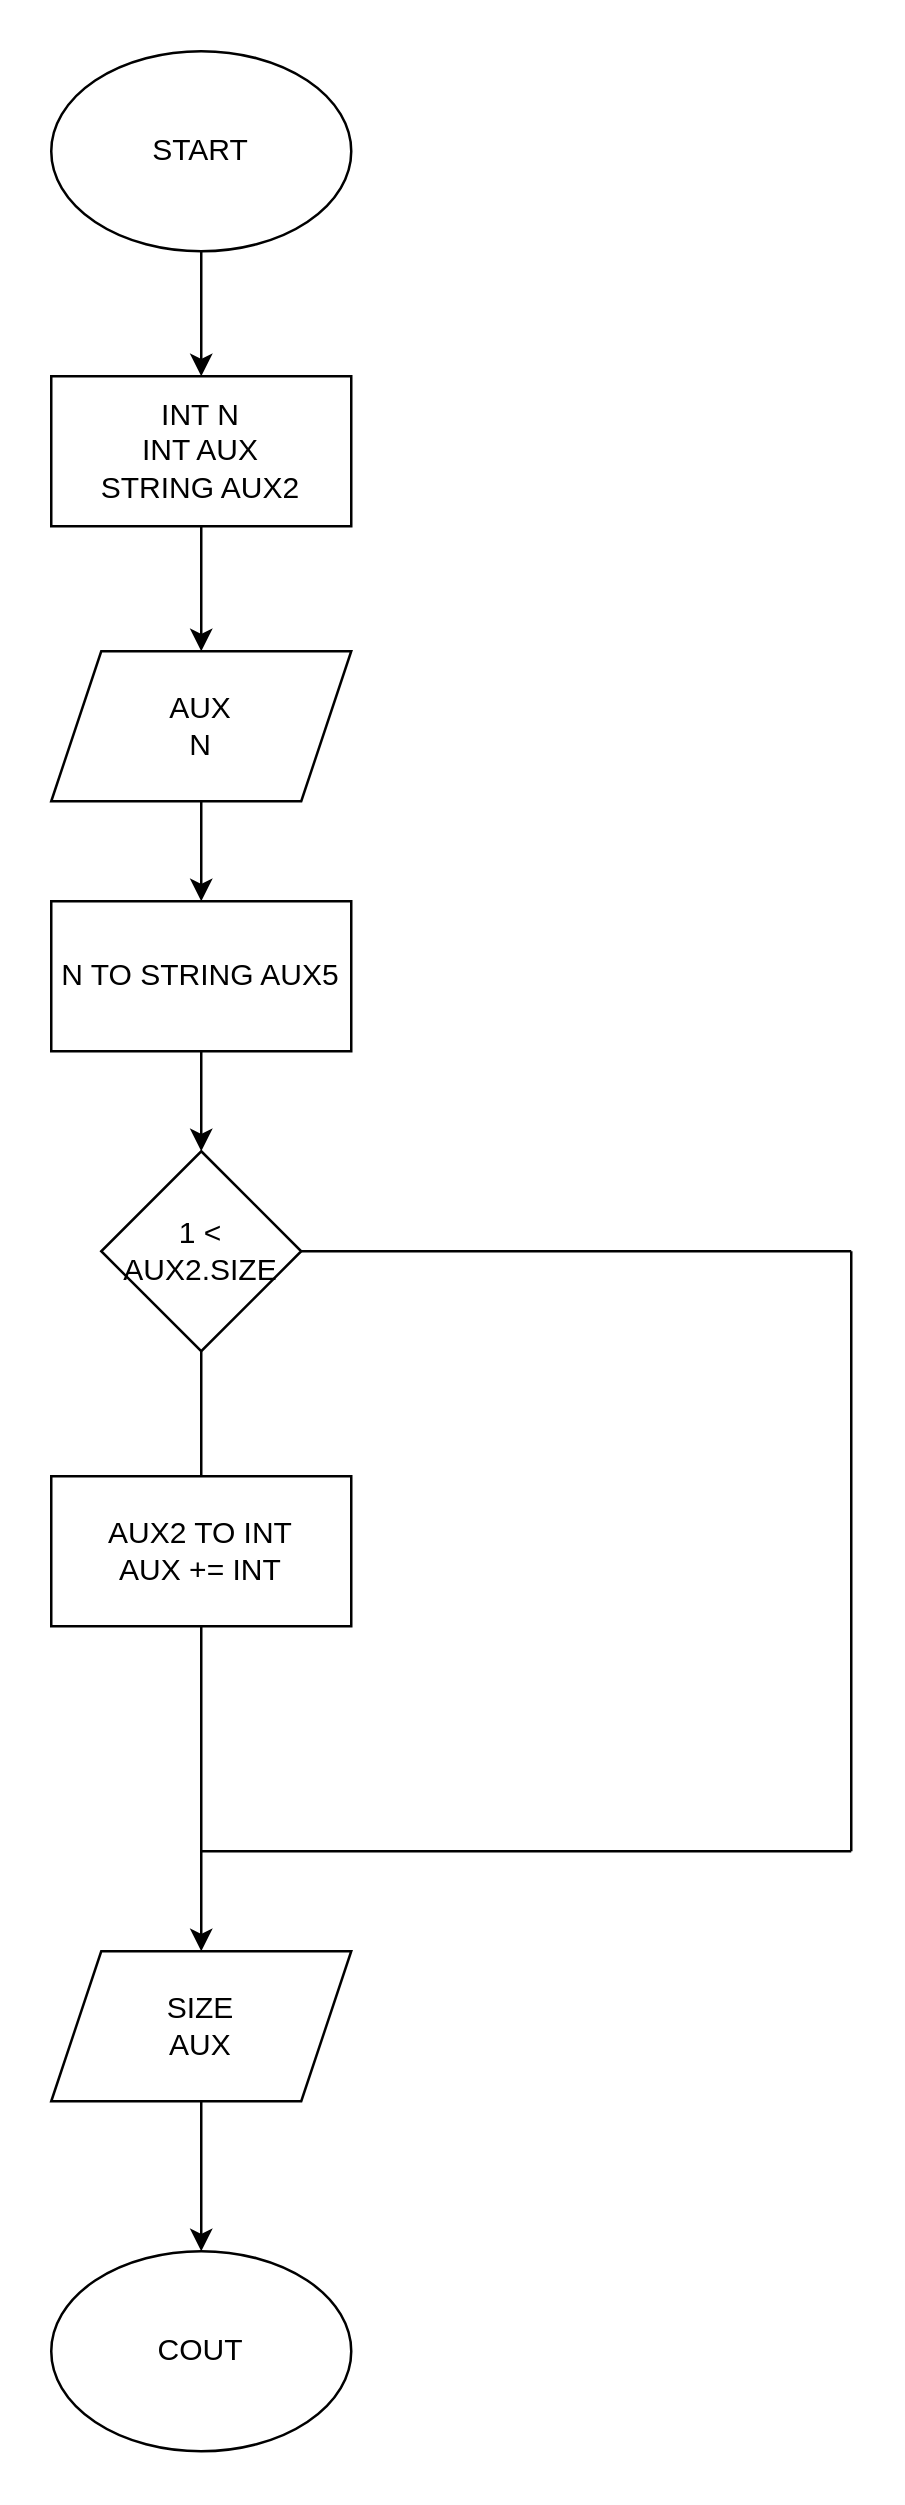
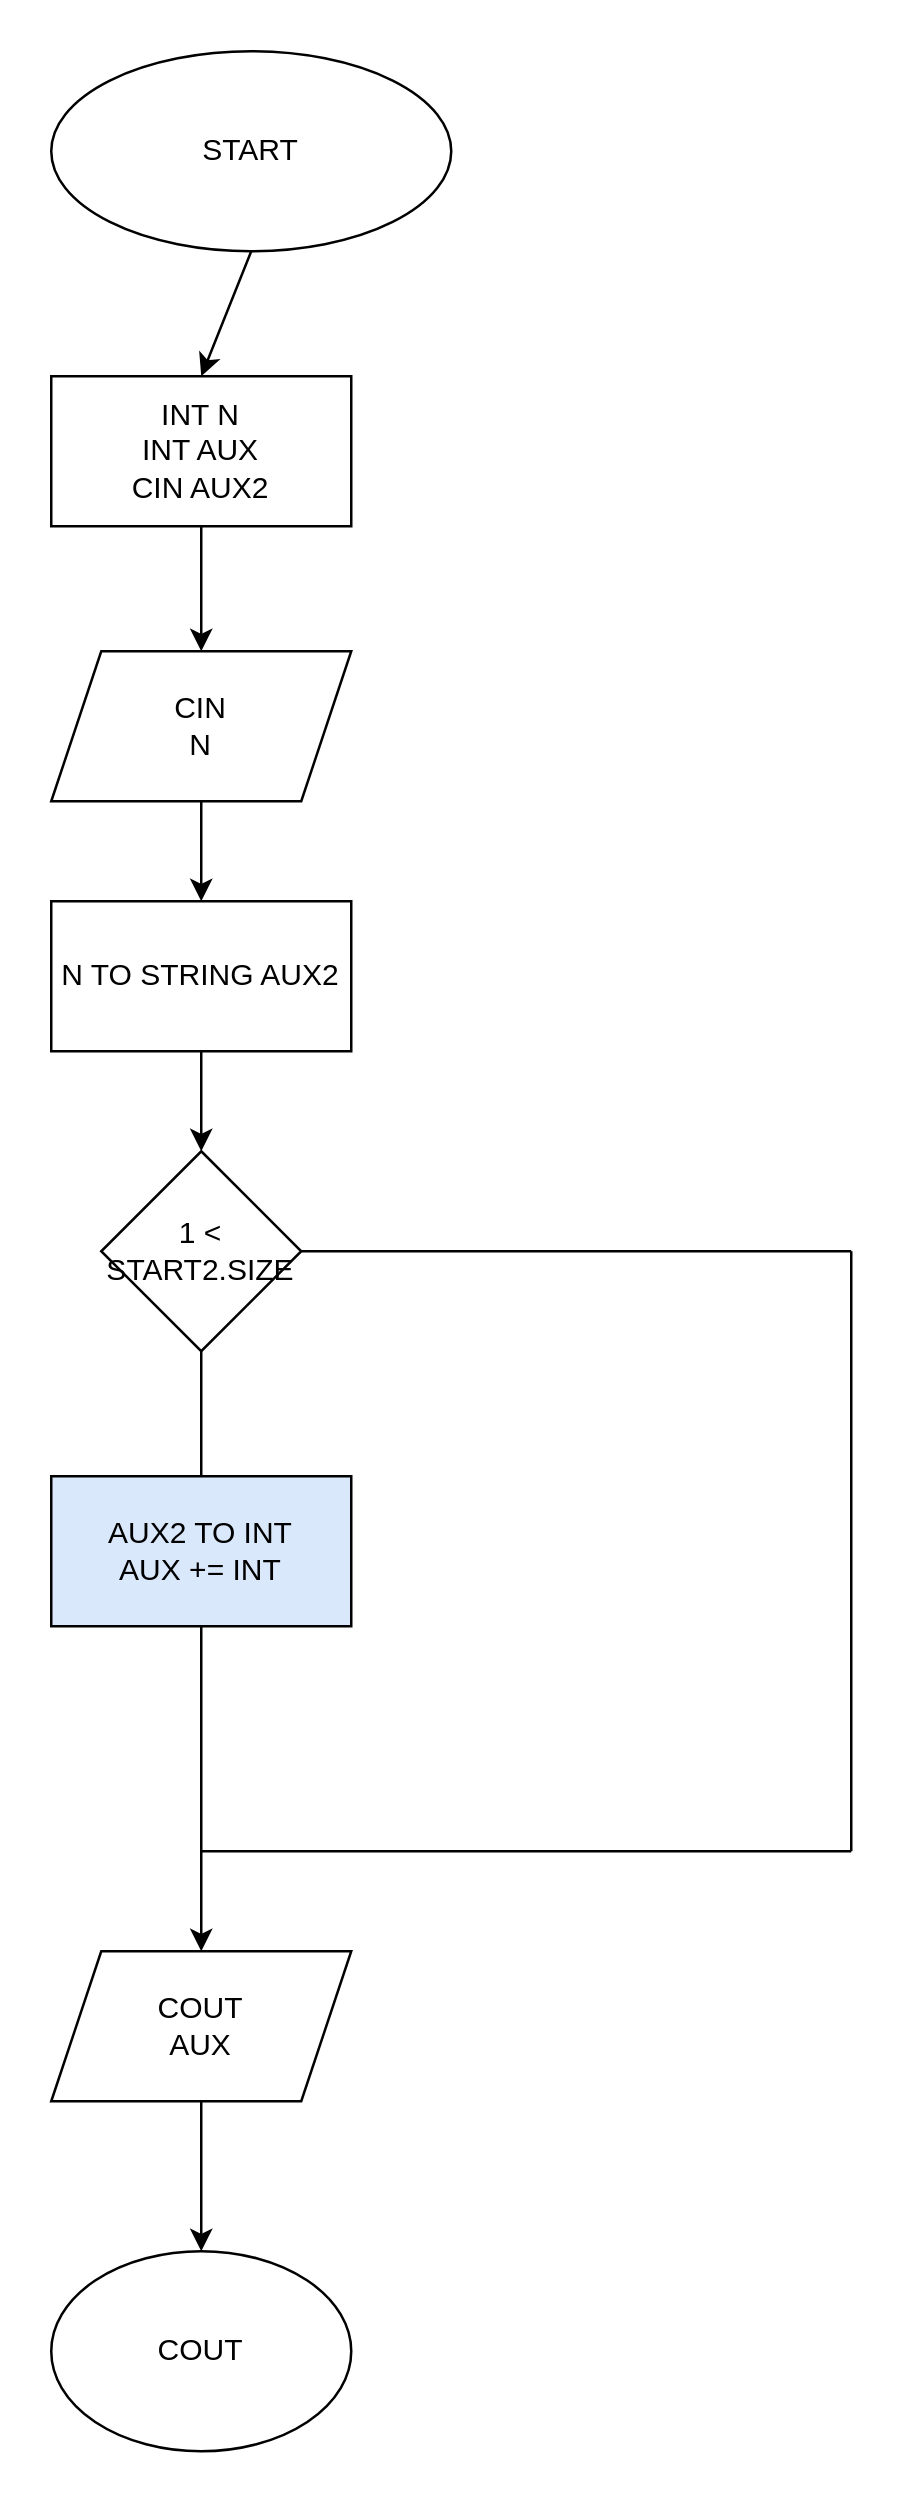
node "START": size 300x200 -> 400x200
node "INT N INT AUX STRING AUX2": label "INT N INT AUX STRING AUX2" -> "INT N INT AUX CIN AUX2"
node "AUX N": label "AUX N" -> "CIN N"
node "N TO STRING AUX5": label "N TO STRING AUX5" -> "N TO STRING AUX2"
node "1 < AUX2.SIZE": label "1 < AUX2.SIZE" -> "1 < START2.SIZE"
node "AUX2 TO INT AUX += INT": fillcolor #ffffff -> #dae8fc
node "SIZE AUX": label "SIZE AUX" -> "COUT AUX"
